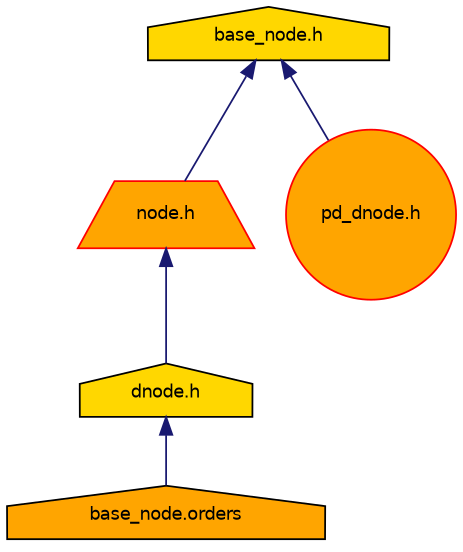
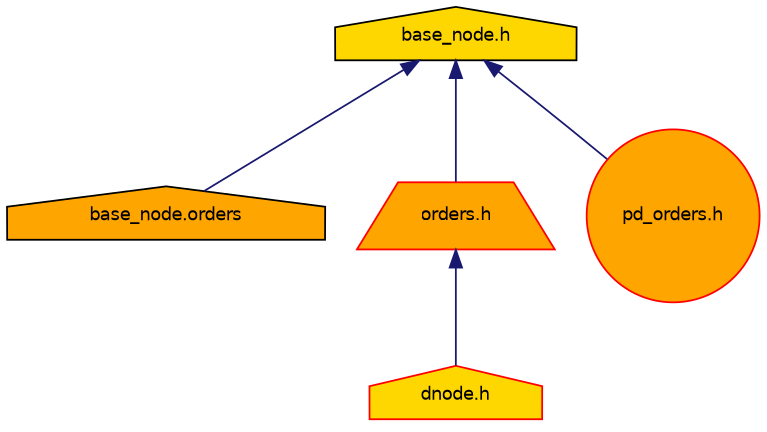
node "node.h": label "node.h" -> "orders.h"
node "pd_dnode.h": label "pd_dnode.h" -> "pd_orders.h"
node "dnode.h": color black -> red
edge "base_node.orders" -> "dnode.h": now "base_node.orders" -> "base_node.h"
